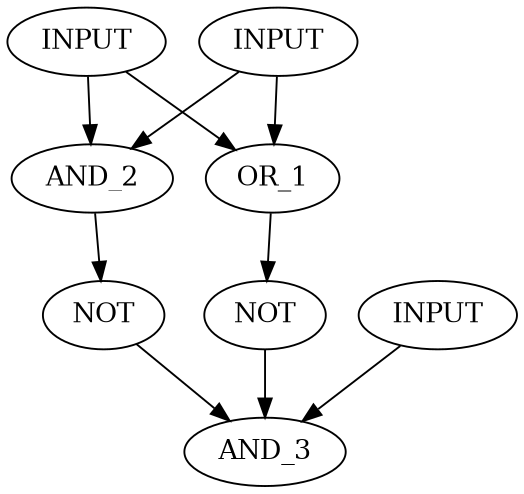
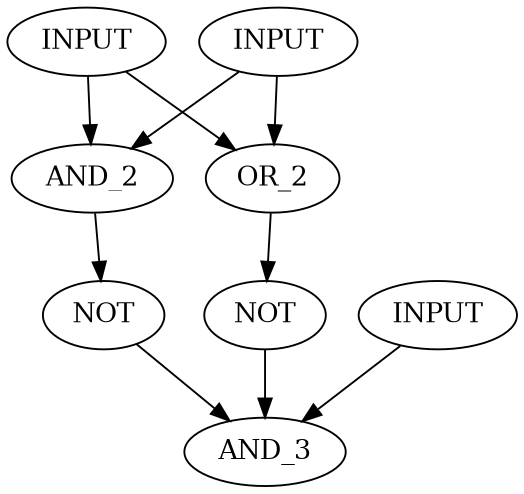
node "OR_1": label "OR_1" -> "OR_2"
